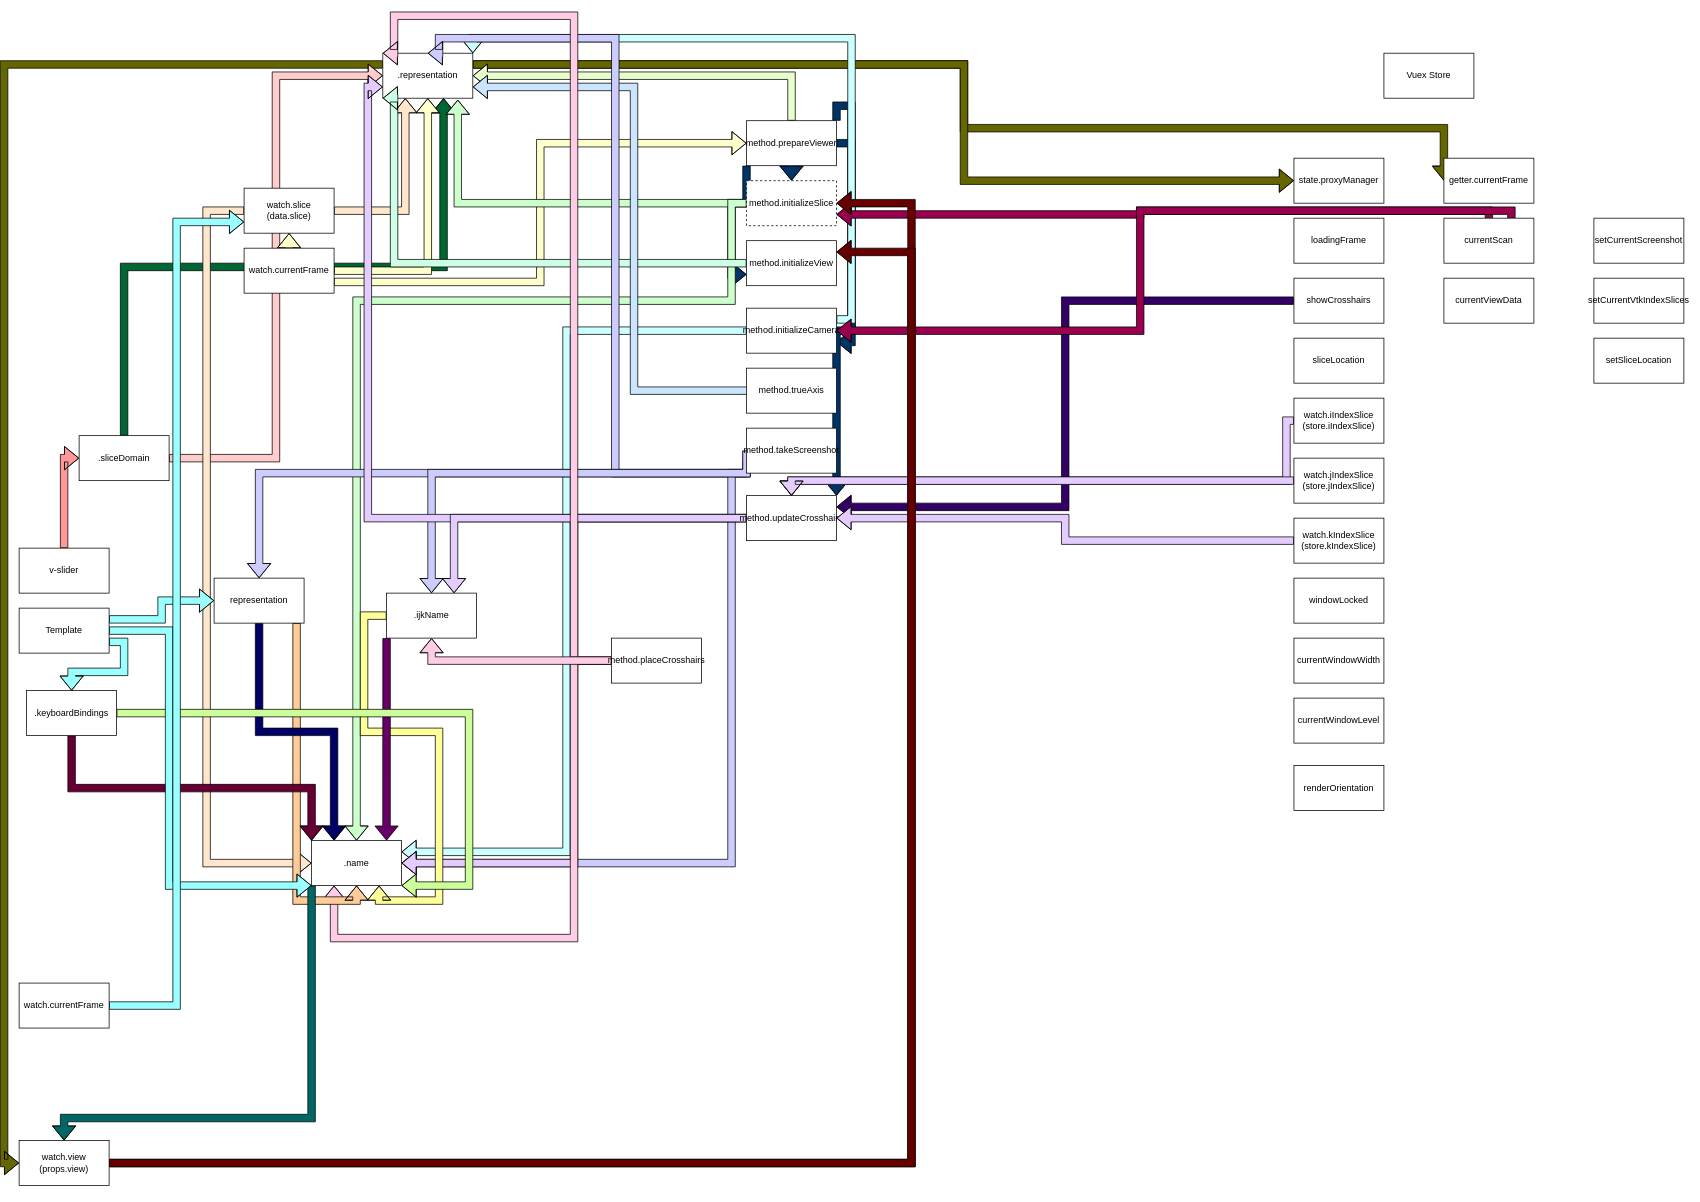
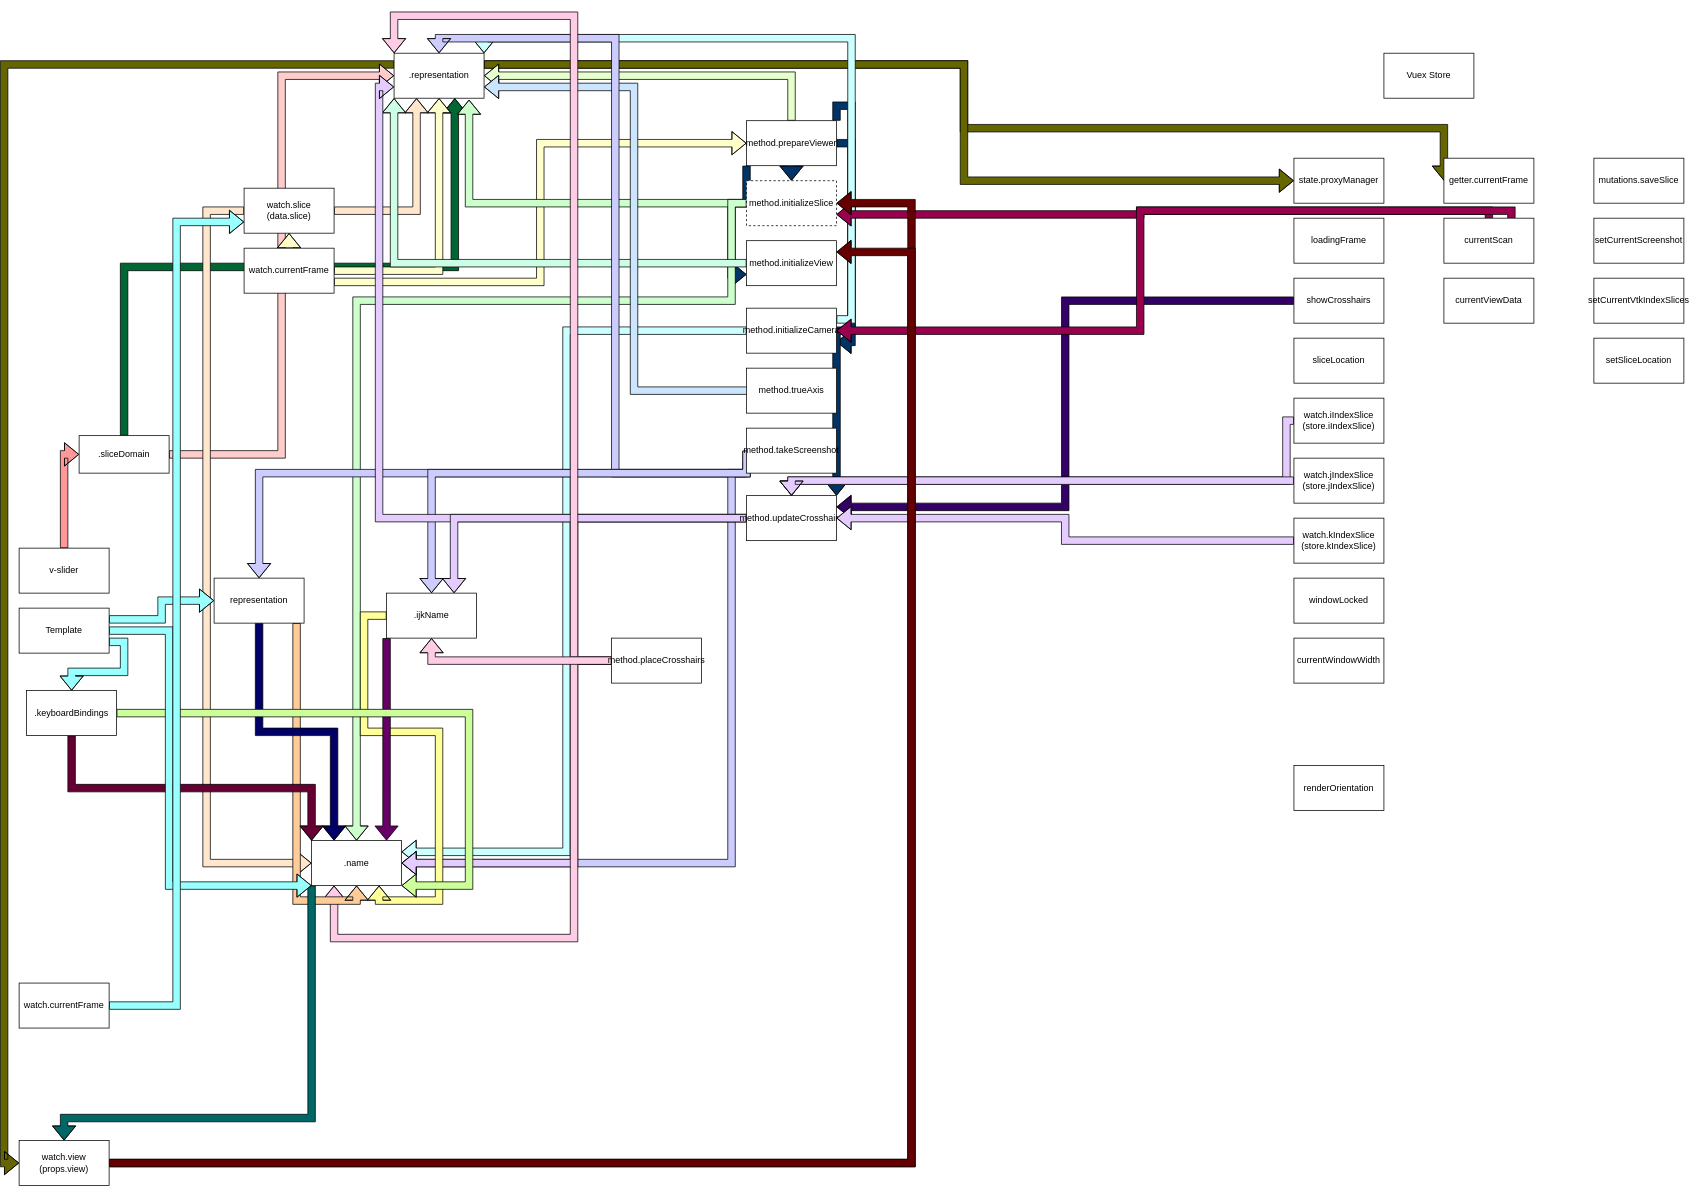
node ".representation": moved (428, 75) -> (439, 75)
node "mutations.saveSlice": added
node ".sliceDomain": size 90x45 -> 90x38
node "currentWindowLevel": removed
